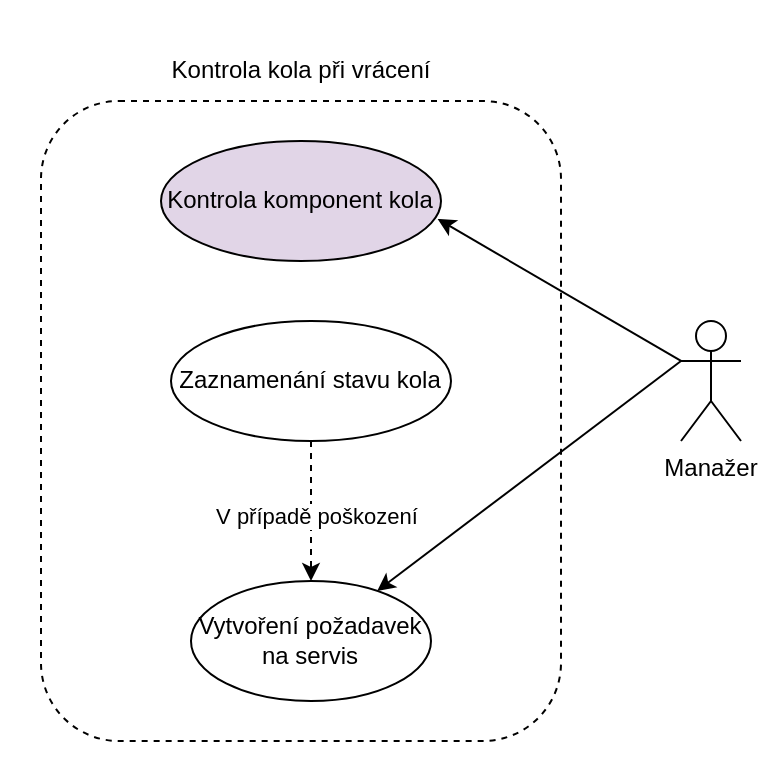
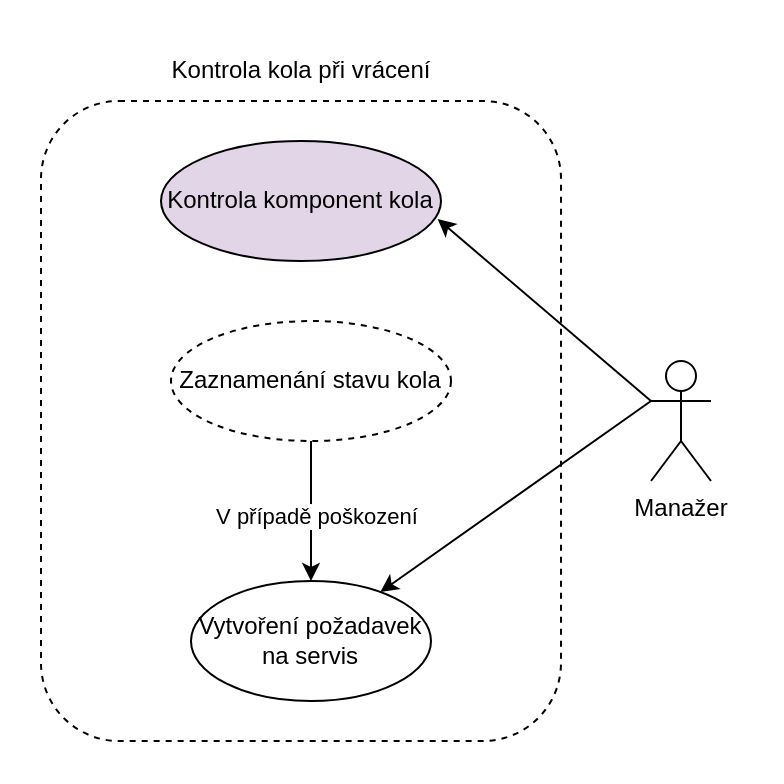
node "Zaznamenání stavu kola": style solid -> dashed
node "Manažer": moved (711, 381) -> (681, 421)
edge "Zaznamenání stavu kola" -> "Vytvoření požadavek na servis": style dashed -> solid
